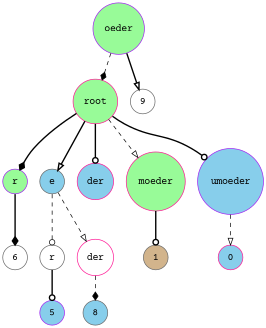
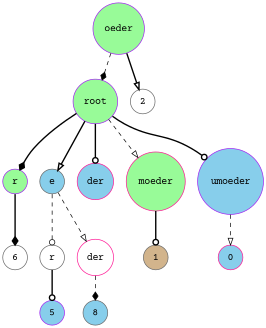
node "root": color deeppink -> purple
node "9": label "9" -> "2"
